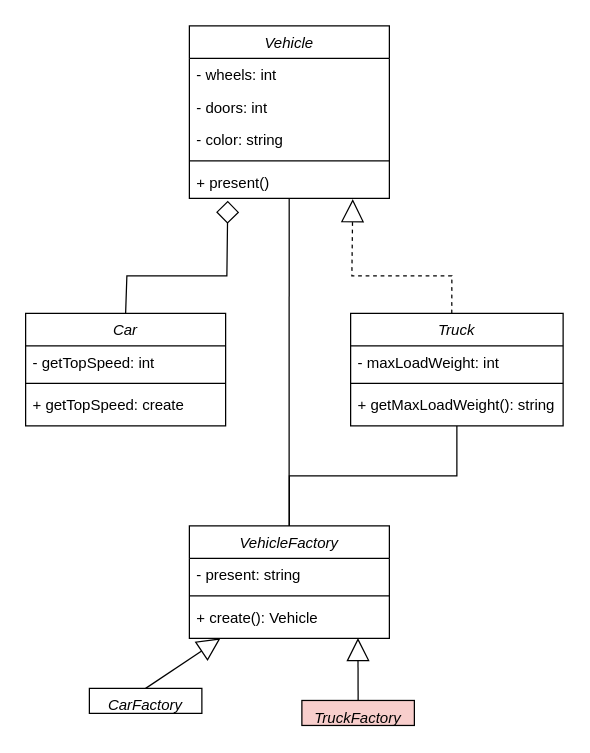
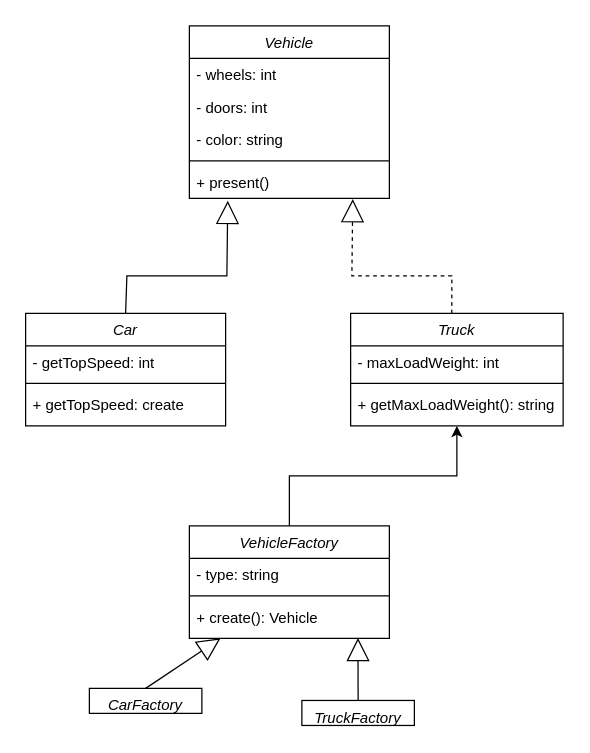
edge "Car" -> "+ present()": arrowhead diamond -> block
edge "+ present()" -- "VehicleFactory": removed
edge "Truck" -- "VehicleFactory": arrowhead none -> classic
node "- present: string": label "- present: string" -> "- type: string"
node "TruckFactory": fillcolor #f8cecc -> #ffffff
